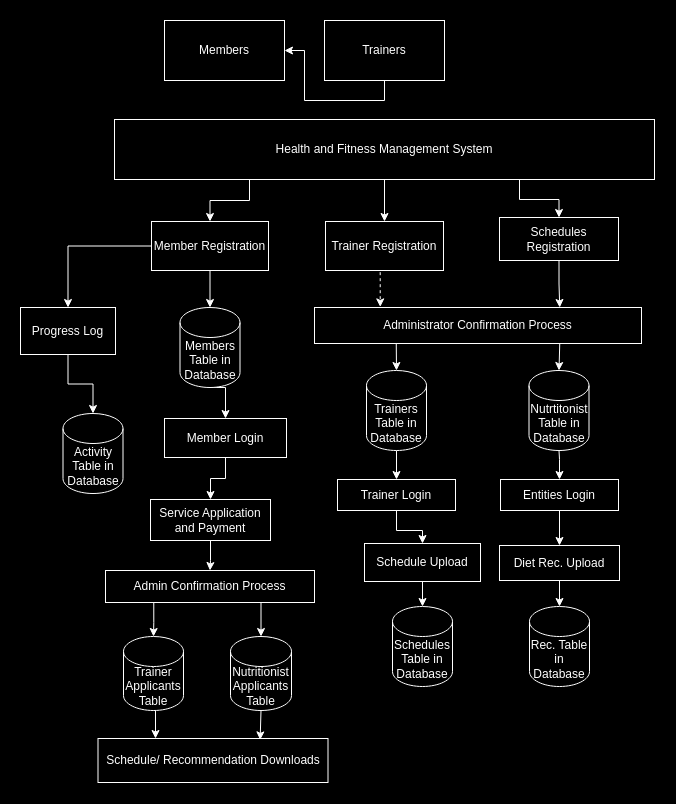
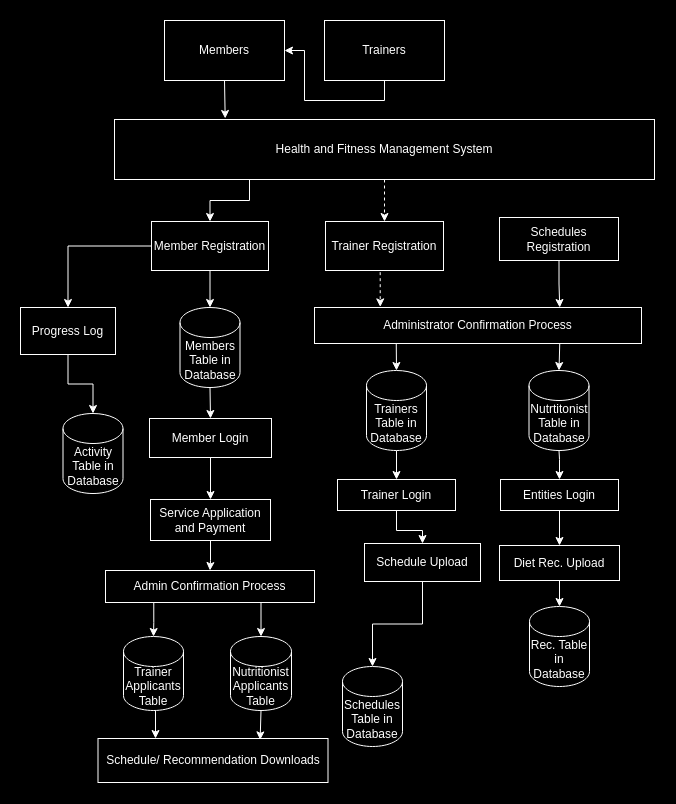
edge "Members" -> "Health and Fitness Management System": added
edge "Health and Fitness Management System" -> "Trainer Registration": style solid -> dashed
edge "Health and Fitness Management System" -> "Schedules Registration": removed
node "Member Login": moved (226, 438) -> (211, 438)
node "Schedules Table in Database": moved (423, 647) -> (373, 707)
